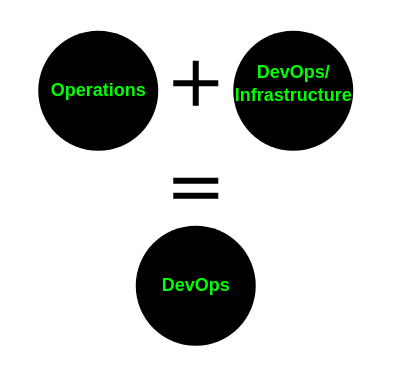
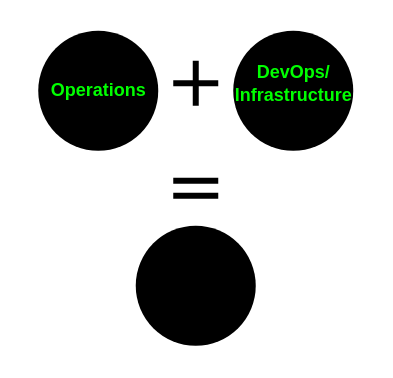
node "DevOps": removed
